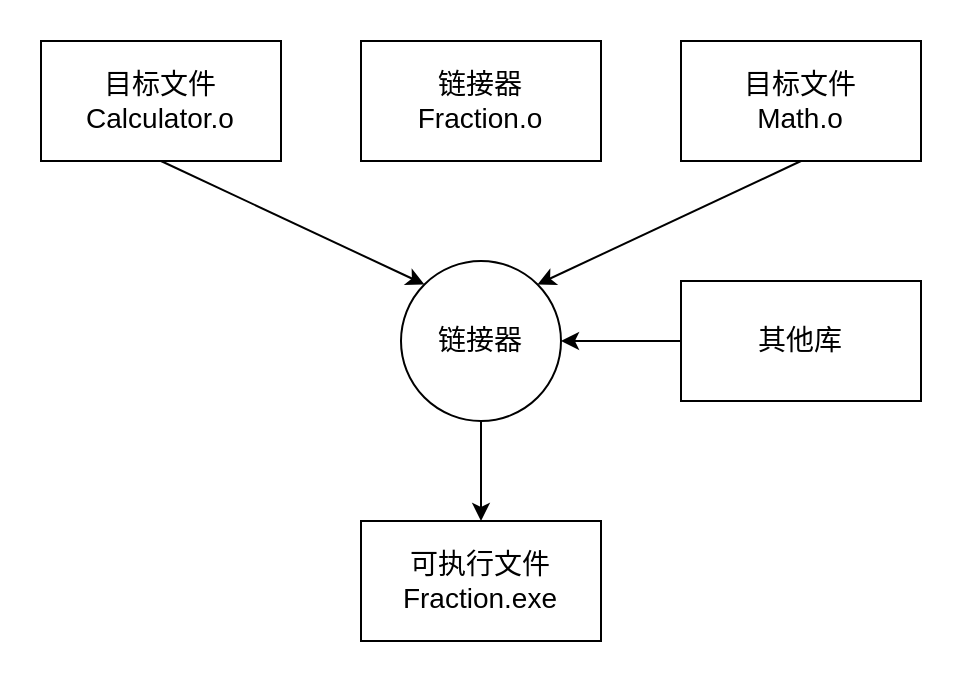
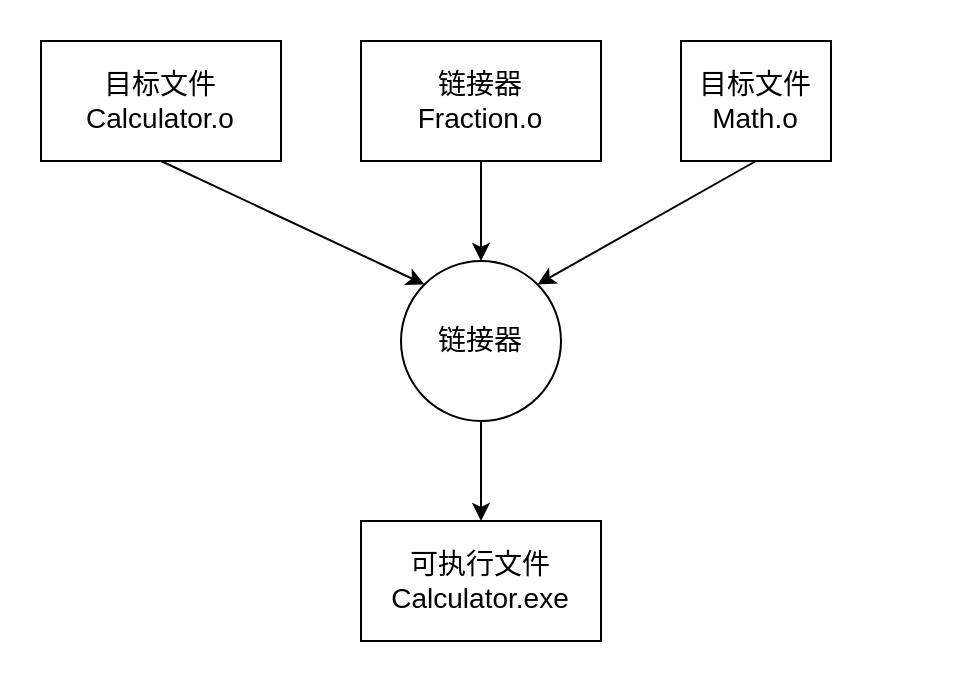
node "目标文件 Math.o": size 240x120 -> 150x120
edge "链接器 Fraction.o" -> "链接器": added
edge "其他库" -> "链接器": removed
node "其他库": removed
node "可执行文件 Fraction.exe": label "可执行文件 Fraction.exe" -> "可执行文件 Calculator.exe"
